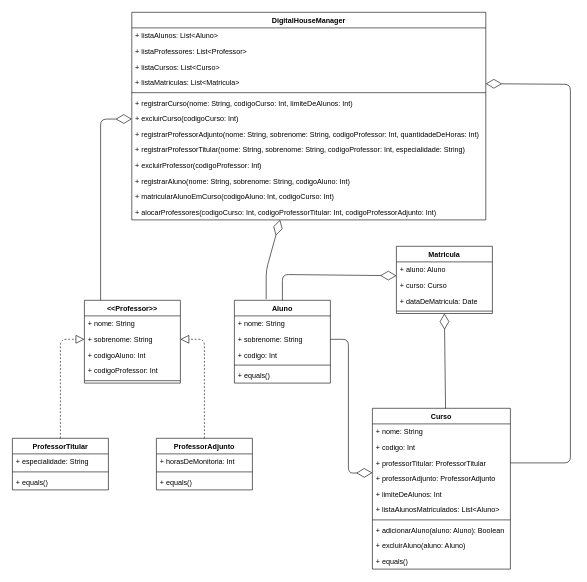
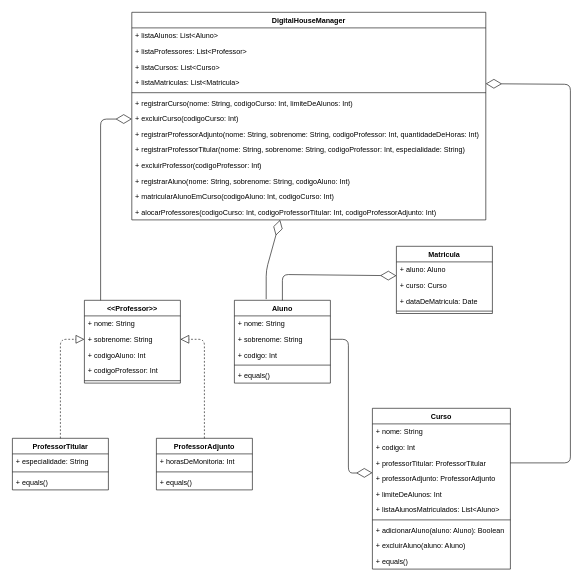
edge "Curso" -> "Matricula": removed
